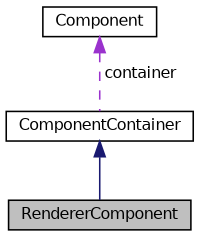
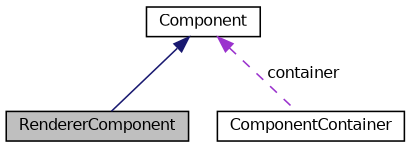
edge "RendererComponent" -> "ComponentContainer": now "RendererComponent" -> "Component"
